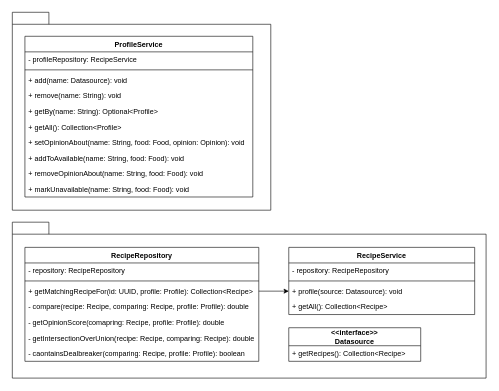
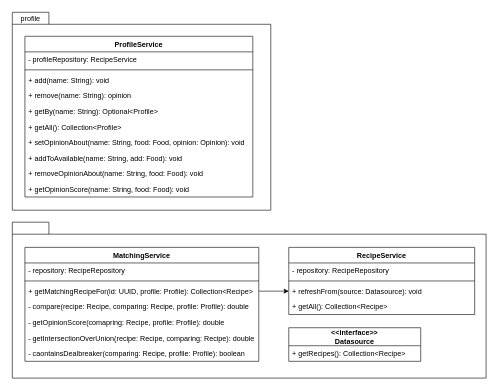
node "profile": added
node "+ add(name: Datasource): void": label "+ add(name: Datasource): void" -> "+ add(name: String): void"
node "+ remove(name: String): void": label "+ remove(name: String): void" -> "+ remove(name: String): opinion"
node "+ addToAvailable(name: String, food: Food): void": label "+ addToAvailable(name: String, food: Food): void" -> "+ addToAvailable(name: String, add: Food): void"
node "+ markUnavailable(name: String, food: Food): void": label "+ markUnavailable(name: String, food: Food): void" -> "+ getOpinionScore(name: String, food: Food): void"
node "RecipeRepository": label "RecipeRepository" -> "MatchingService"
node "+ profile(source: Datasource): void": label "+ profile(source: Datasource): void" -> "+ refreshFrom(source: Datasource): void"
